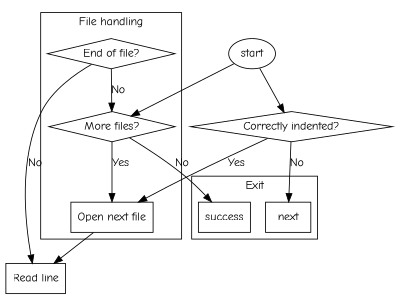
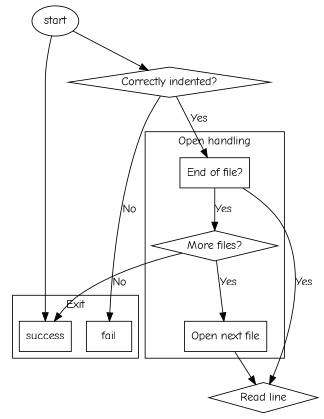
cluster "File handling": label "File handling" -> "Open handling"
node "End of file?": shape diamond -> box
edge "start" -> "More files?": now "start" -> "success"
edge "End of file?" -> "More files?": label "No" -> "Yes"
edge "End of file?" -> "Read line": label "No" -> "Yes"
edge "Correctly indented?" -> "Open next file": now "Correctly indented?" -> "End of file?"
node "next": label "next" -> "fail"
node "Read line": shape box -> diamond
